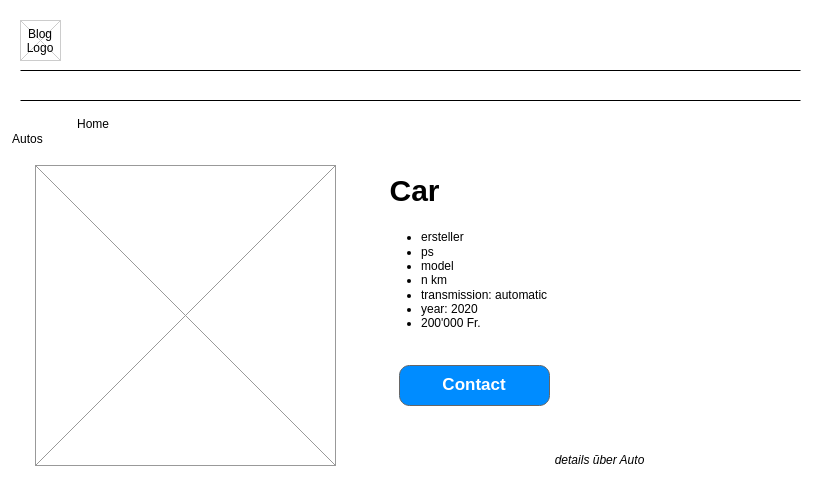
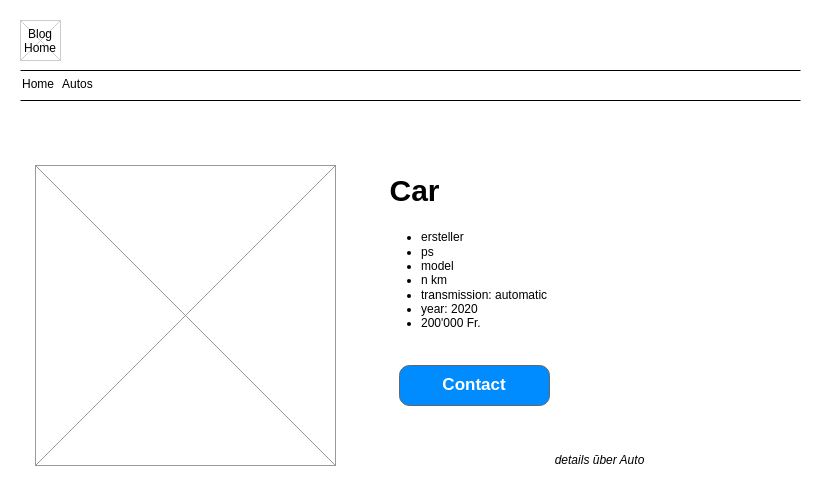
node "Blog Logo": label "Blog Logo" -> "Blog Home"
node "Home": moved (91, 126) -> (36, 86)
node "Autos": moved (26, 141) -> (76, 86)
